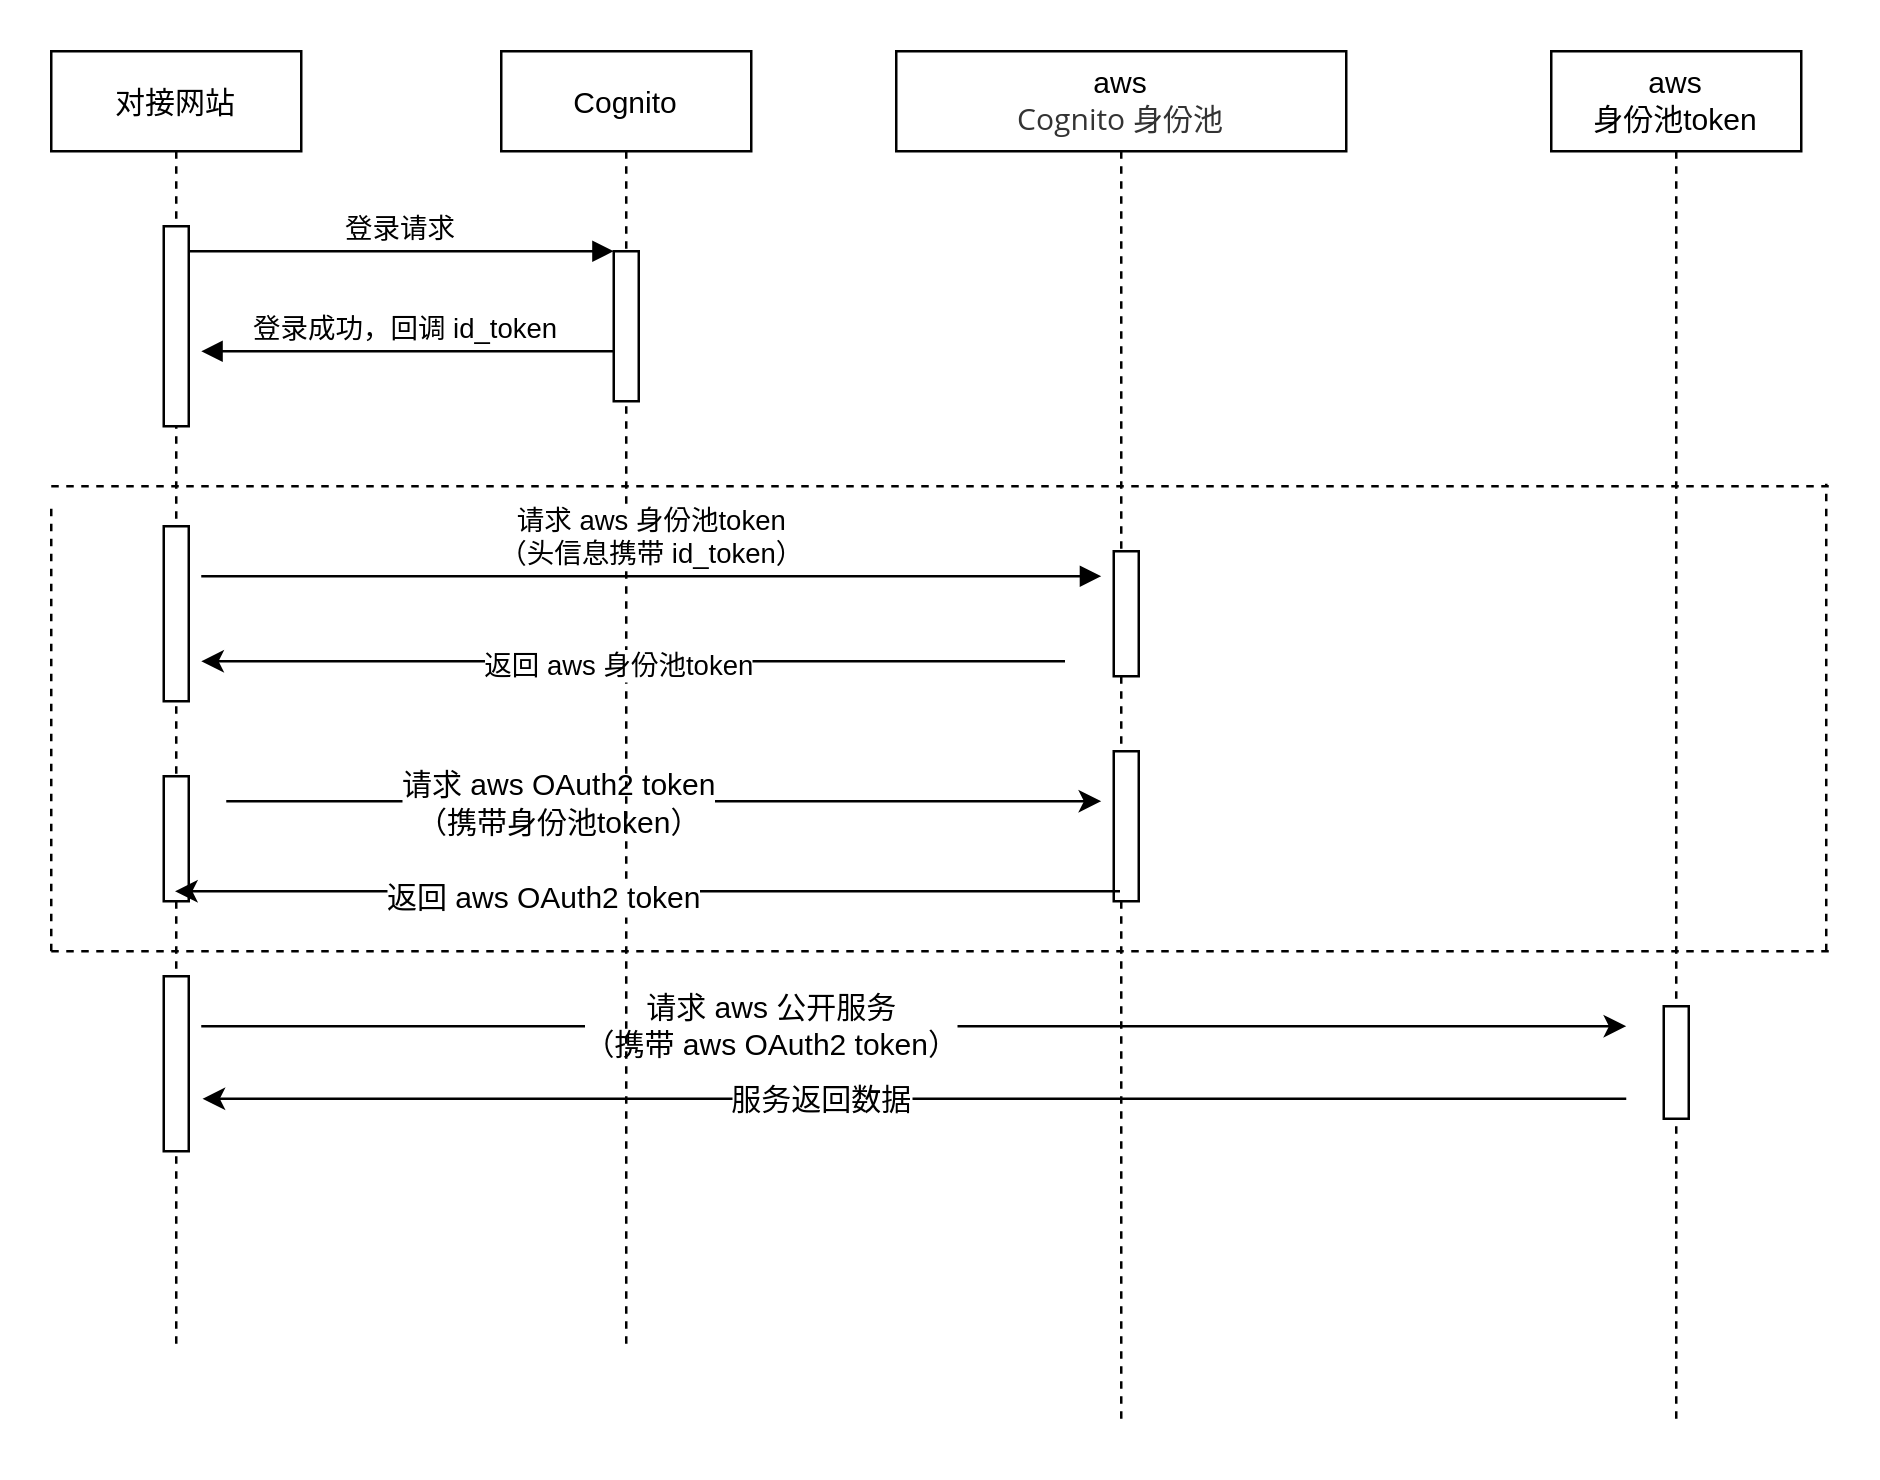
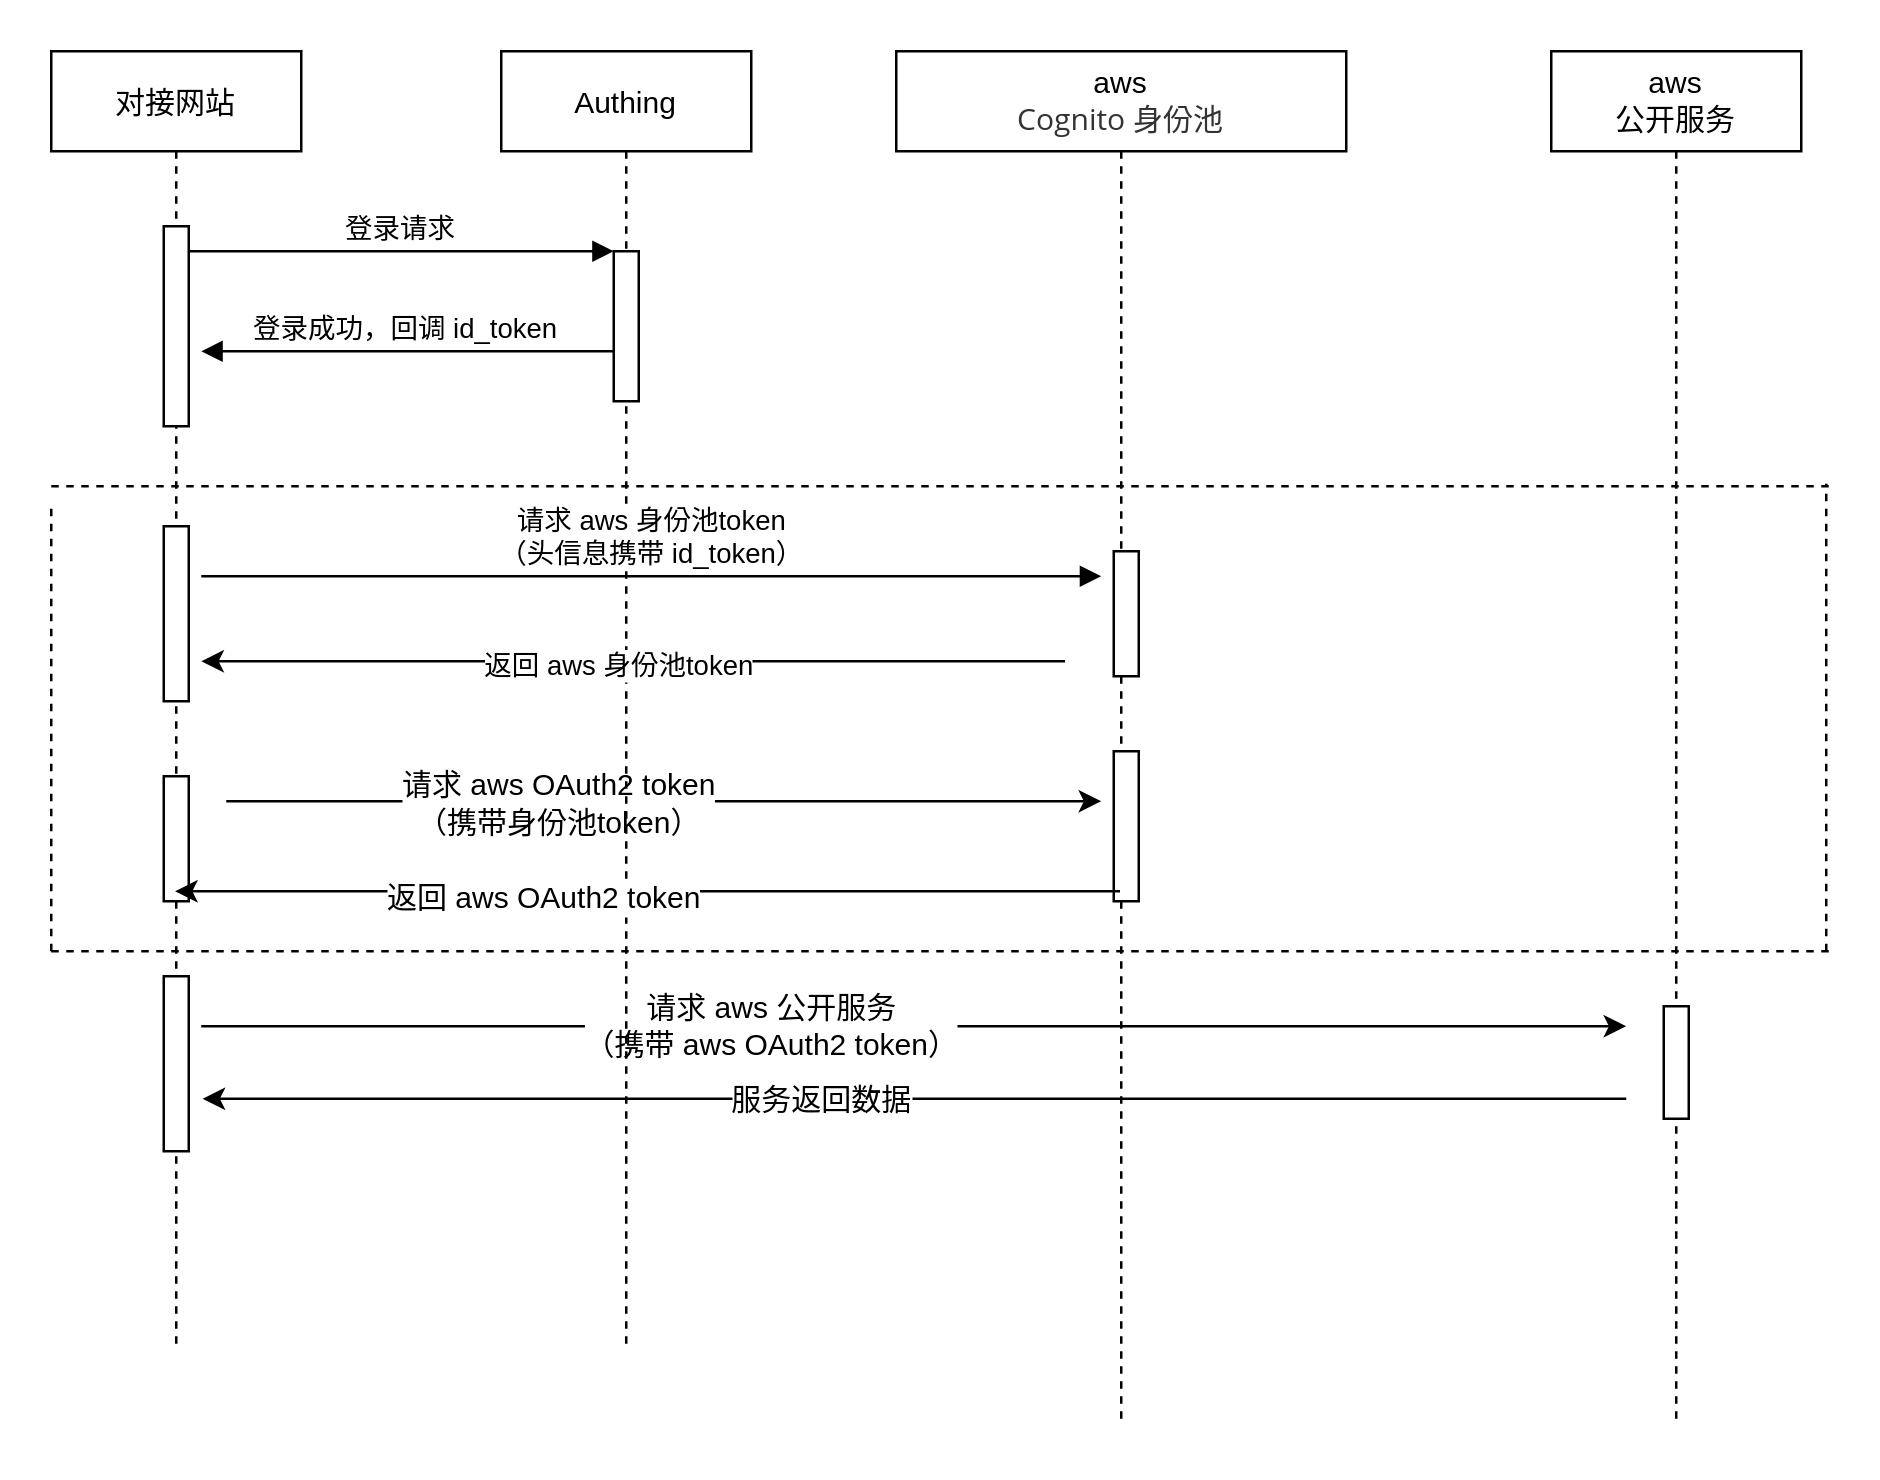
node "aws 身份池token": label "aws 身份池token" -> "aws 公开服务"
node "Cognito": label "Cognito" -> "Authing"
